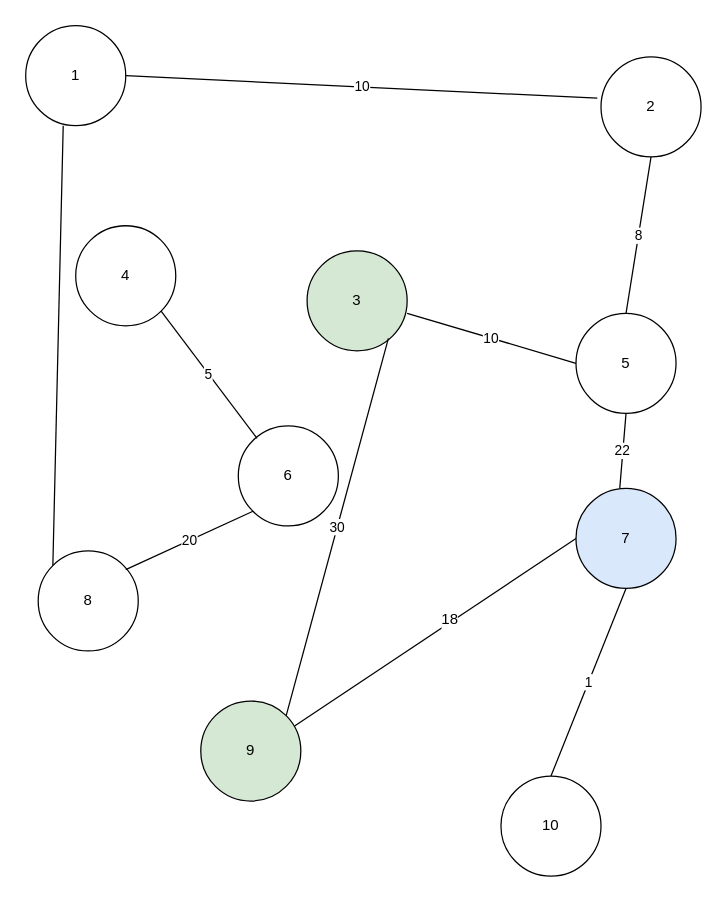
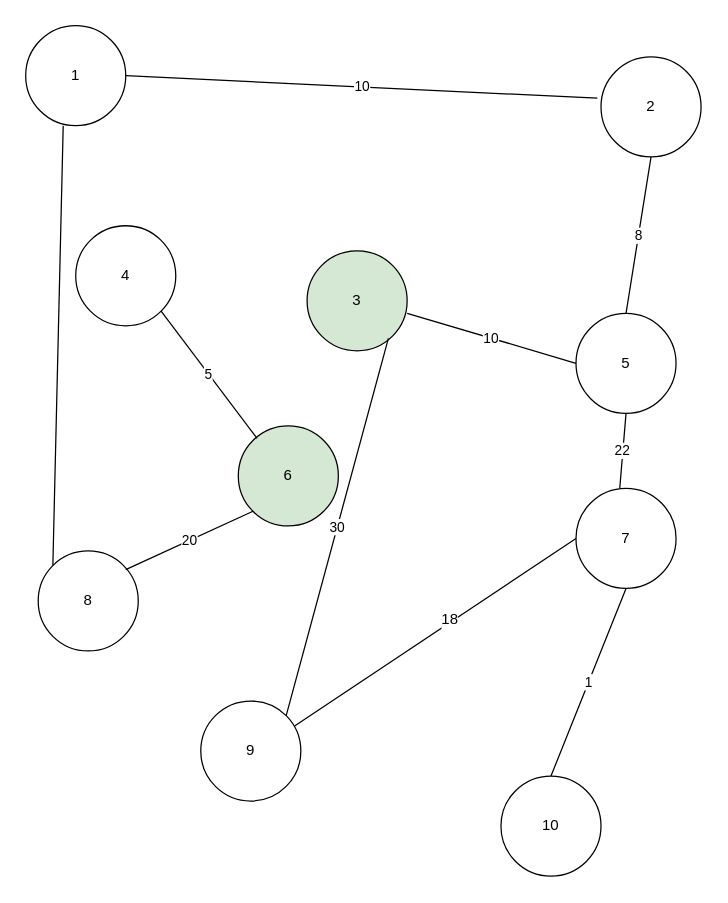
node "6": fillcolor #ffffff -> #d5e8d4
node "7": fillcolor #dae8fc -> #ffffff
node "9": fillcolor #d5e8d4 -> #ffffff
